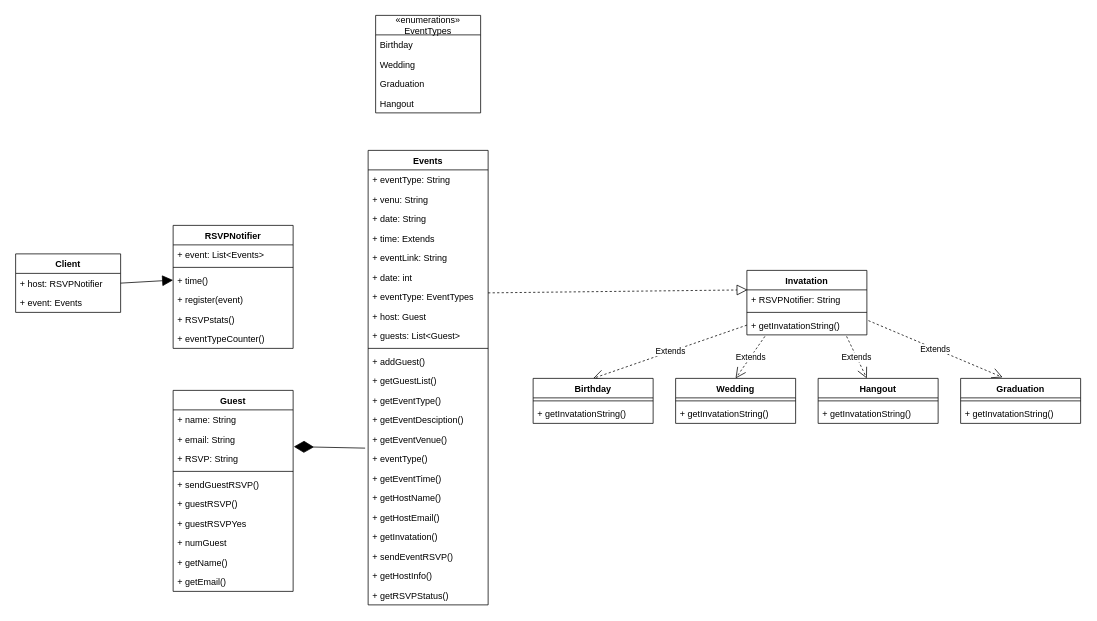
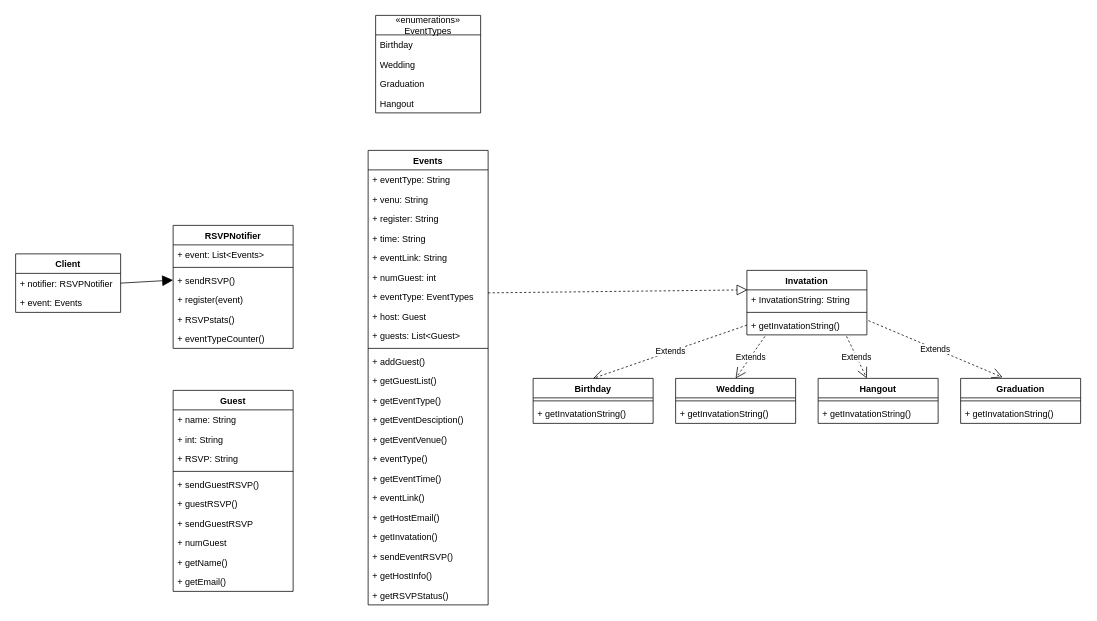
node "+ date: String": label "+ date: String" -> "+ register: String"
node "+ time: Extends": label "+ time: Extends" -> "+ time: String"
node "+ date: int": label "+ date: int" -> "+ numGuest: int"
node "+ time()": label "+ time()" -> "+ sendRSVP()"
node "+ host: RSVPNotifier": label "+ host: RSVPNotifier" -> "+ notifier: RSVPNotifier"
node "+ RSVPNotifier: String": label "+ RSVPNotifier: String" -> "+ InvatationString: String"
node "+ email: String": label "+ email: String" -> "+ int: String"
edge "+ eventType()" -> "+ RSVP: String": removed
node "+ getHostName()": label "+ getHostName()" -> "+ eventLink()"
node "+ guestRSVPYes": label "+ guestRSVPYes" -> "+ sendGuestRSVP"
